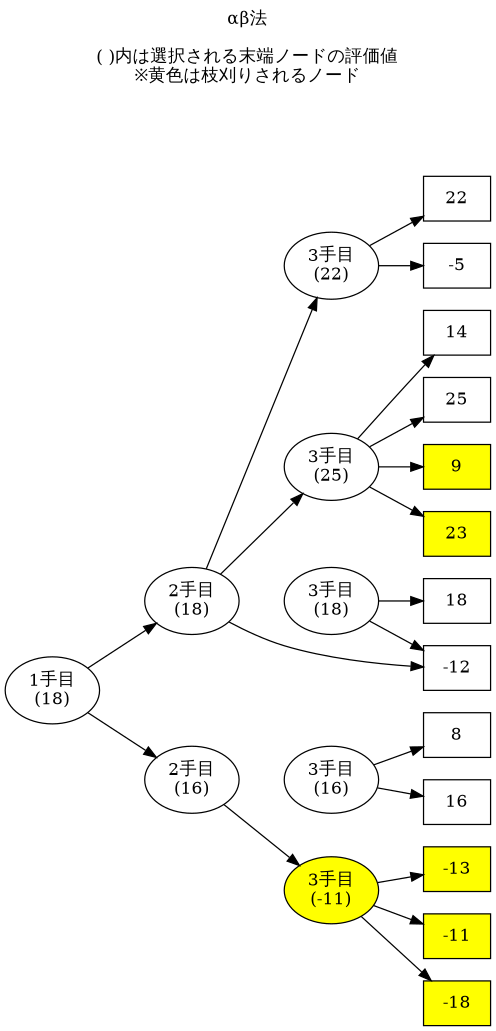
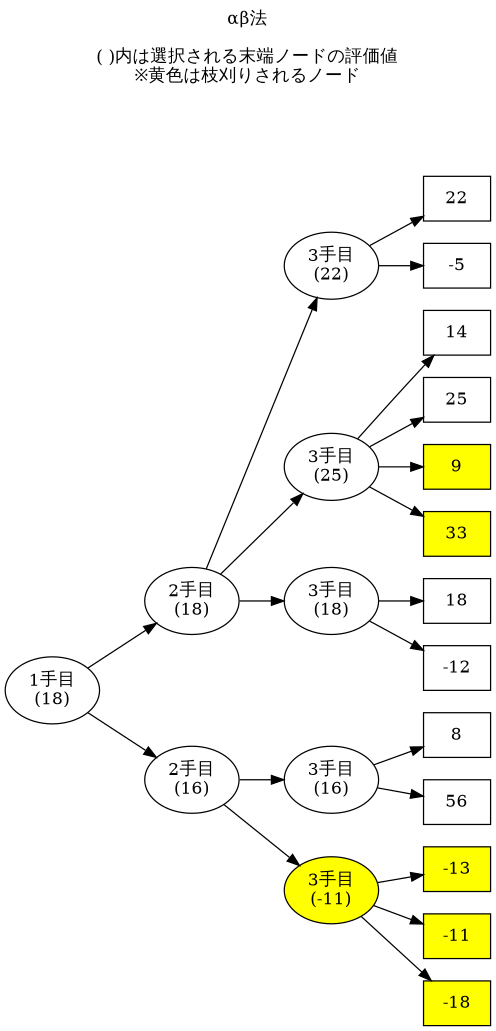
node "23": label "23" -> "33"
edge "2手目 (18)" -> "-12": now "2手目 (18)" -> "3手目 (18)"
edge "2手目 (16)" -> "3手目 (16)": added
node "16": label "16" -> "56"
